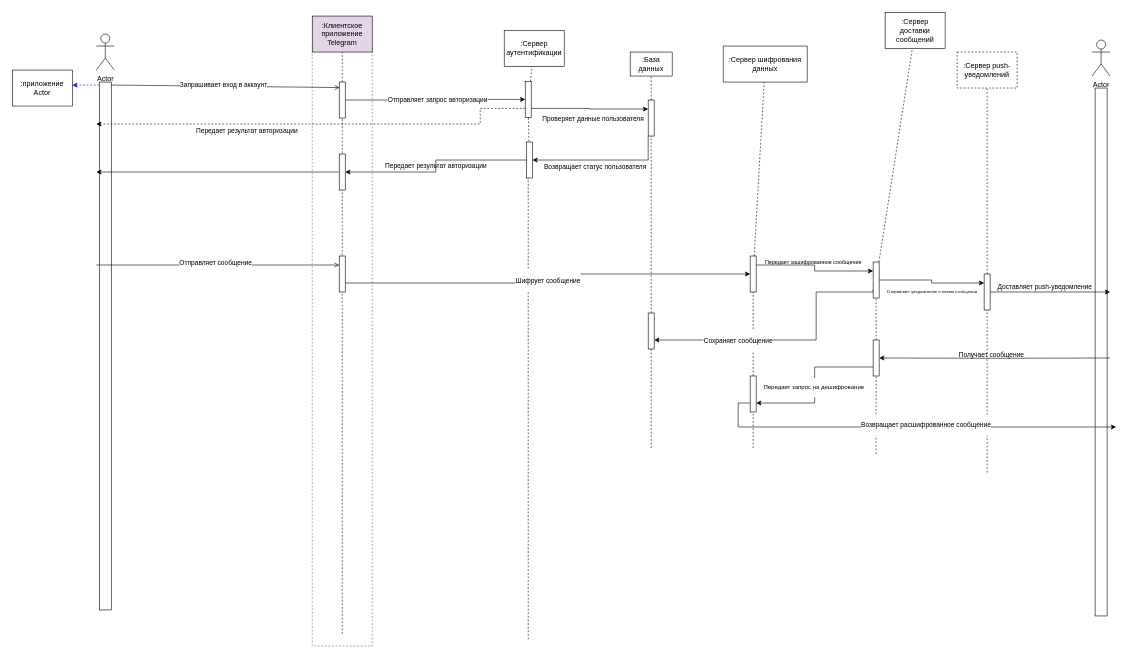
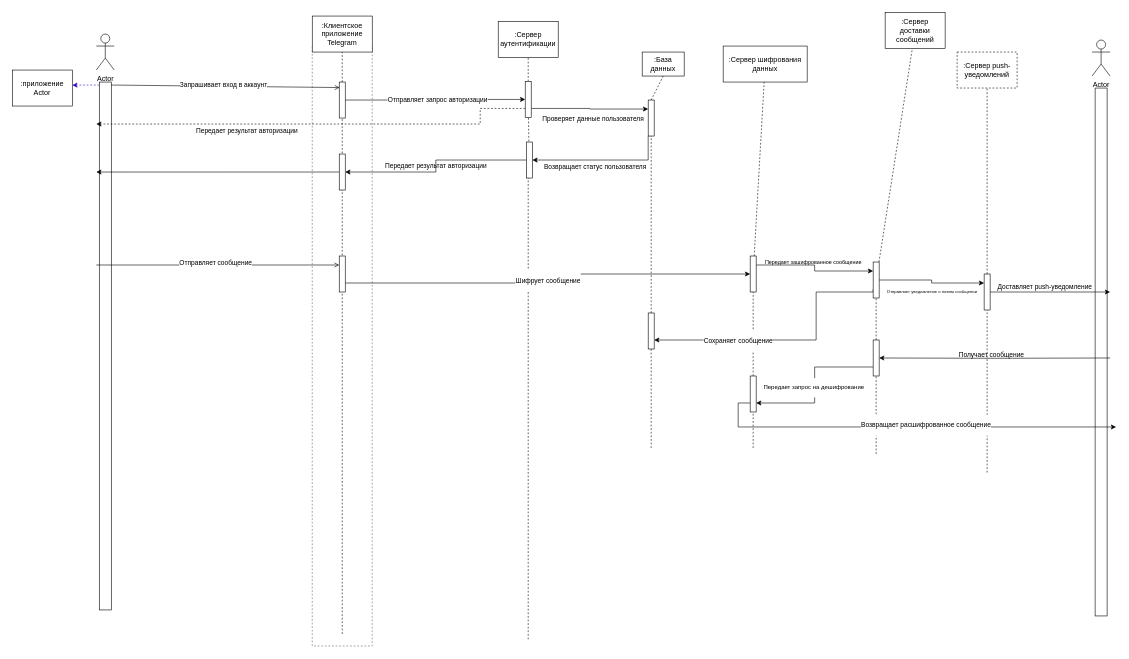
node ":Клиентское приложение Telegram": fillcolor #e1d5e7 -> #ffffff
node ":Сервер аутентификации": moved (534, 48) -> (528, 39)
node ":База данных": moved (651, 64) -> (663, 64)
